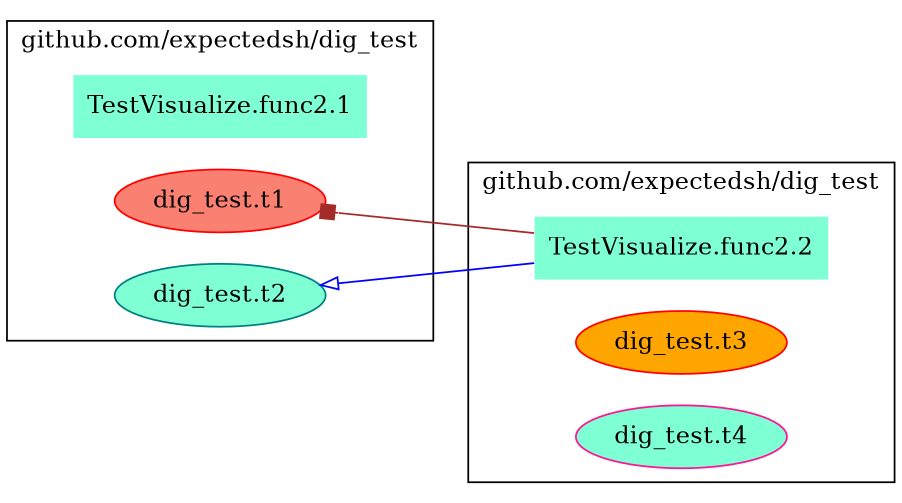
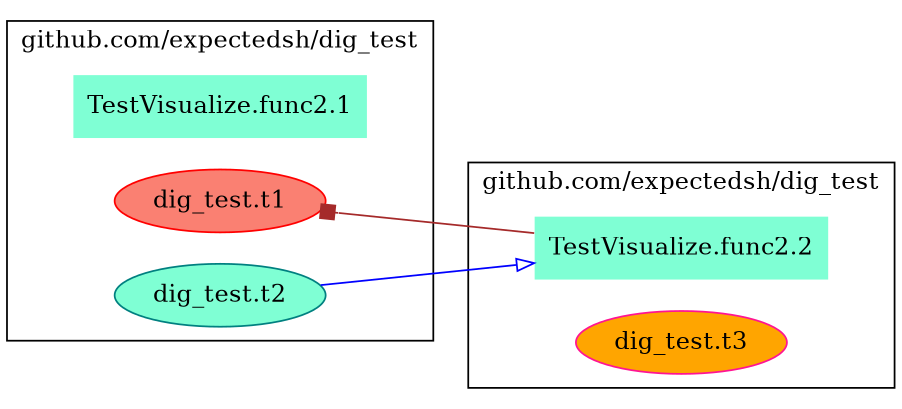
edge "TestVisualize.func2.2" -> "dig_test.t2": reversed
node "dig_test.t3": color red -> deeppink
node "dig_test.t4": removed
